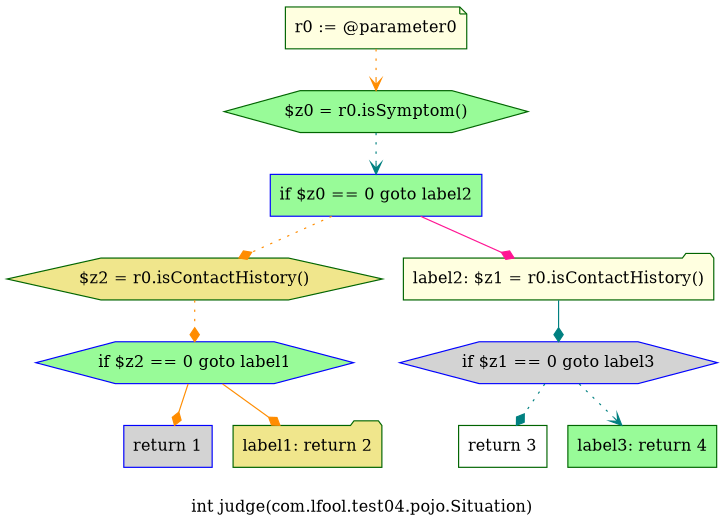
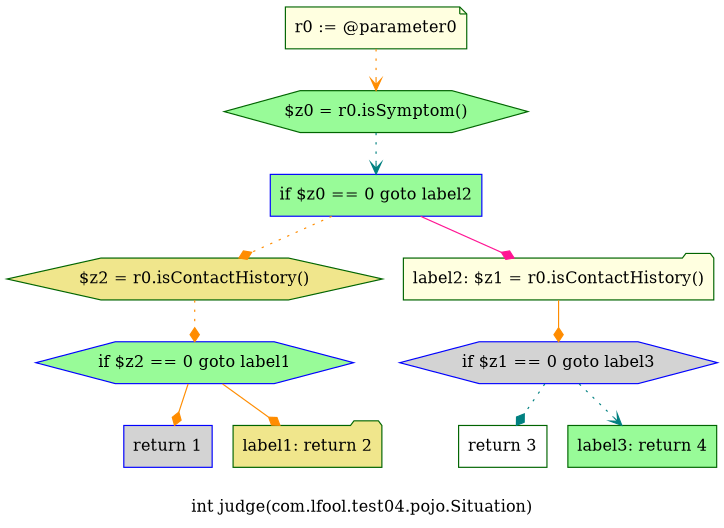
edge "label2: $z1 = r0.isContactHistory()" -> "if $z1 == 0 goto label3": color teal -> darkorange
